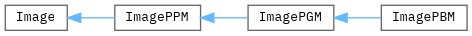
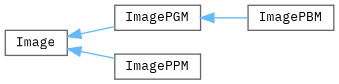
edge "ImagePGM" -> "ImagePPM": now "ImagePGM" -> "Image"
